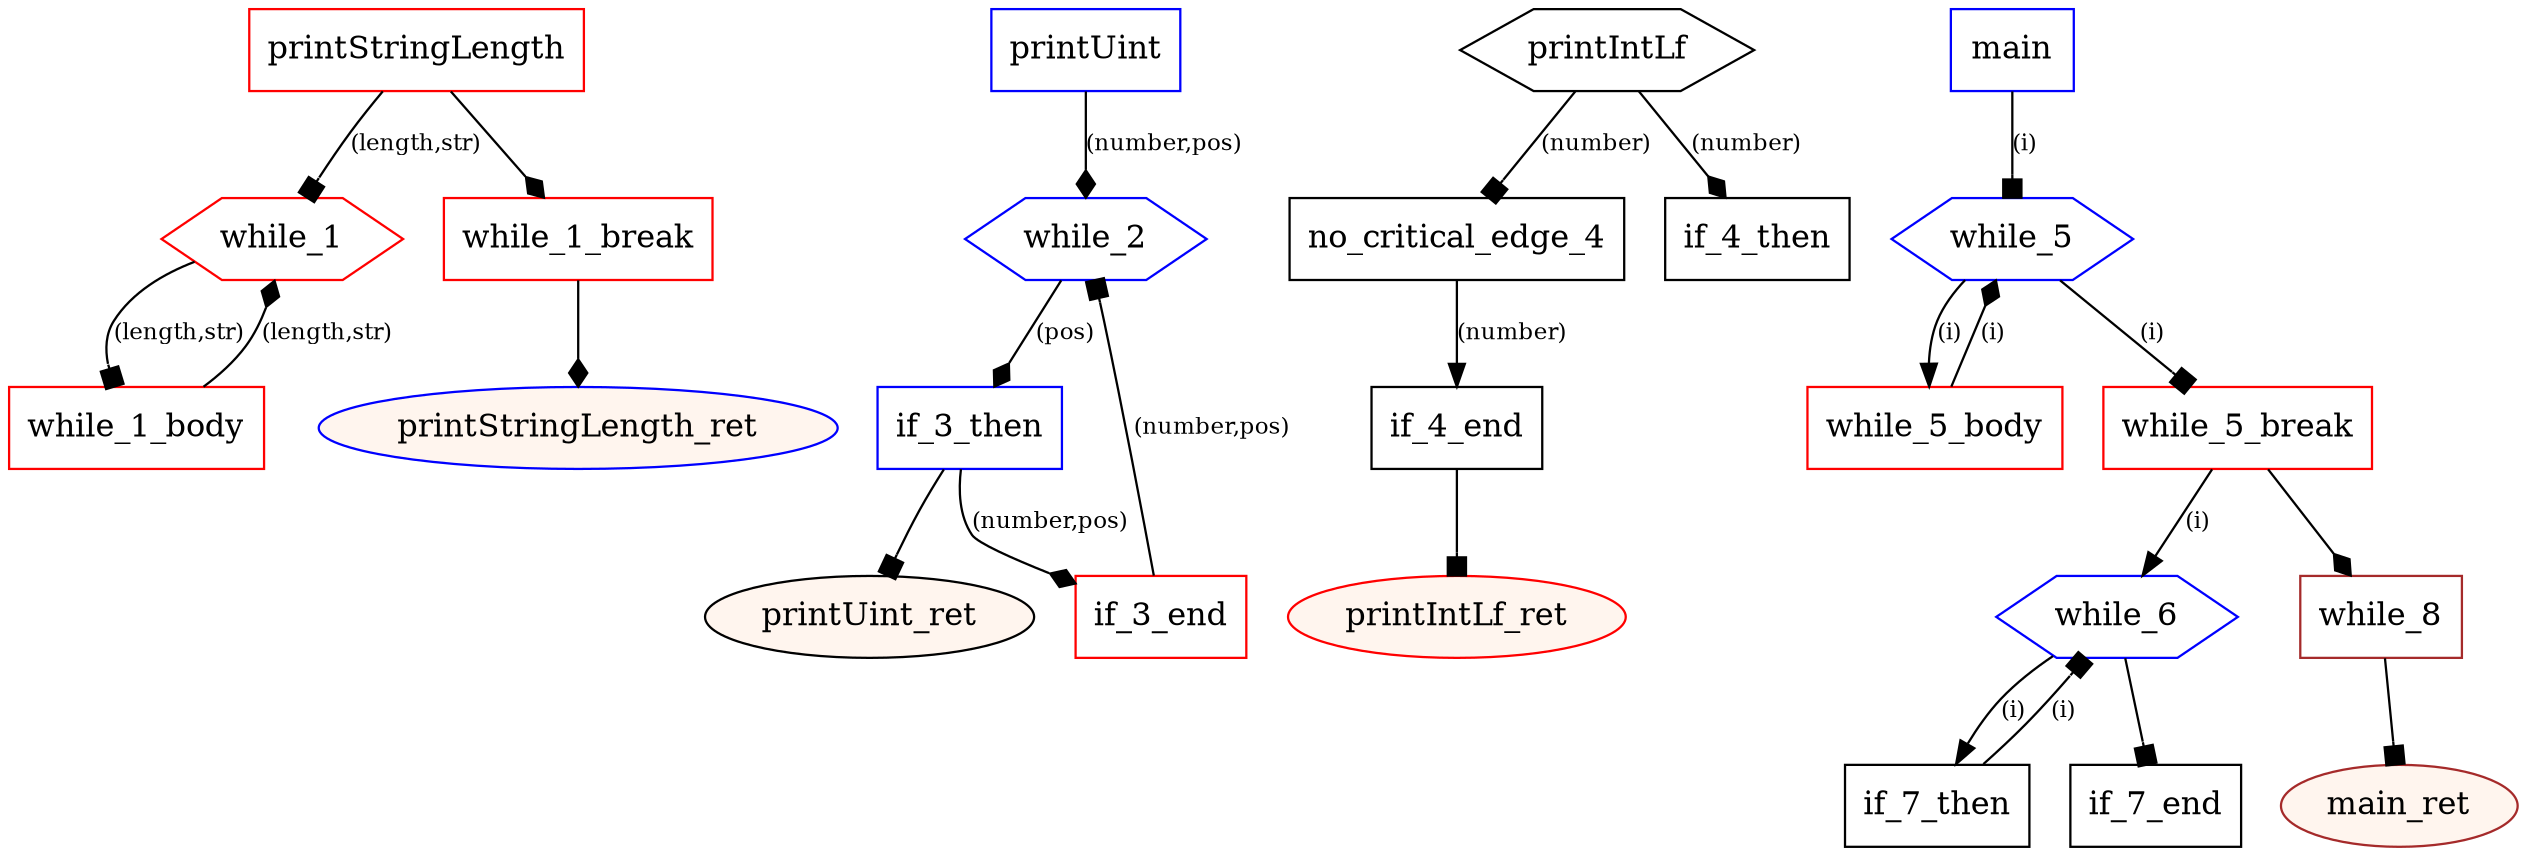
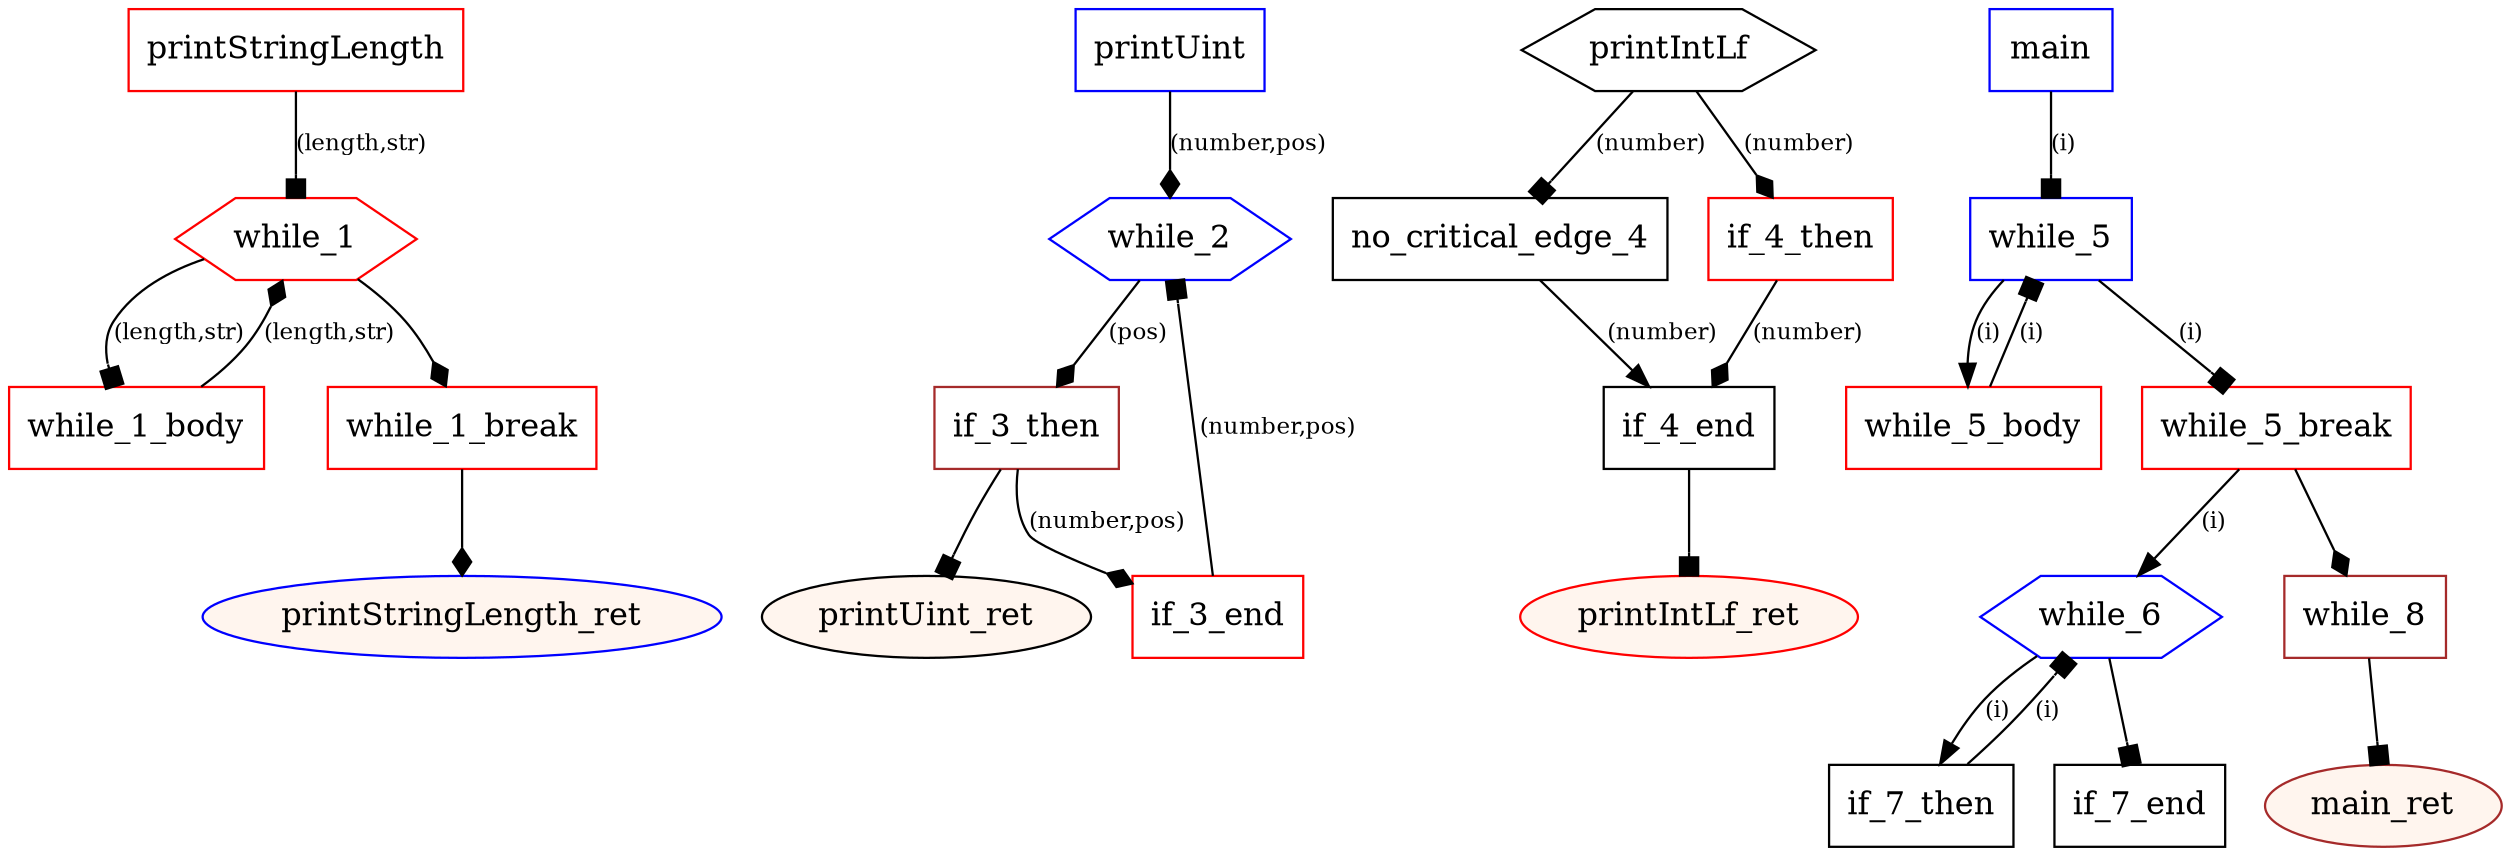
edge "printStringLength" -> "while_1_break": now "while_1" -> "while_1_break"
node "if_4_then": color black -> red
node "while_5": shape hexagon -> box
edge "if_4_then" -> "if_4_end": added, label "(number)"
edge "while_5_body" -> "while_5": arrowhead diamond -> box
node "if_3_then": color blue -> brown
